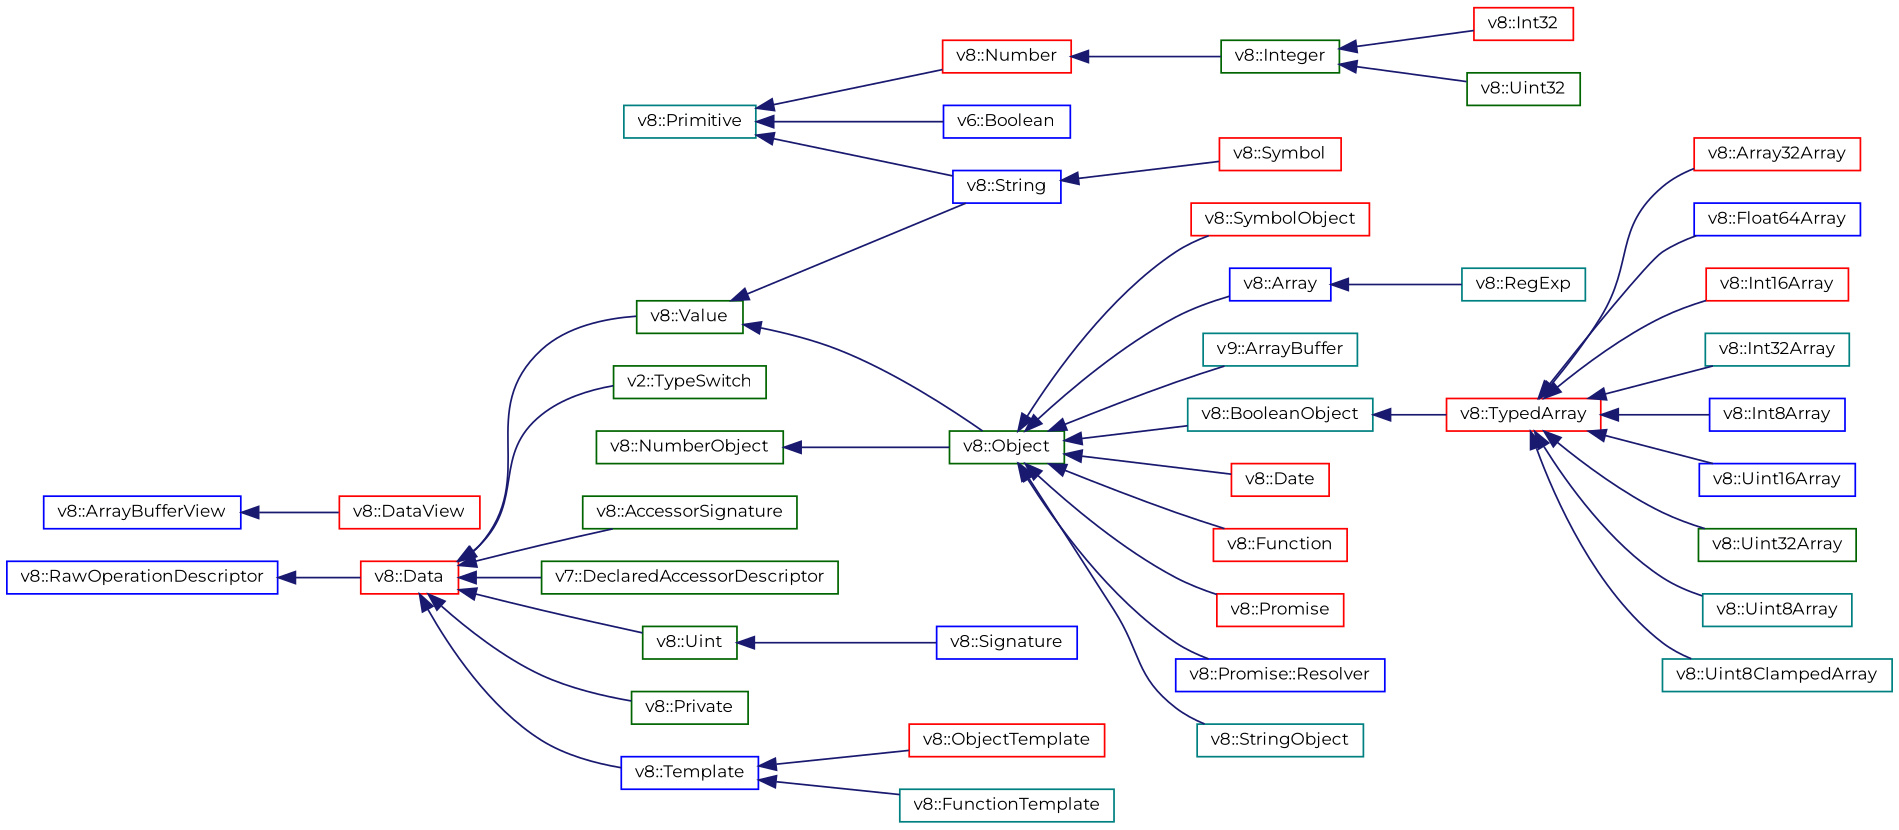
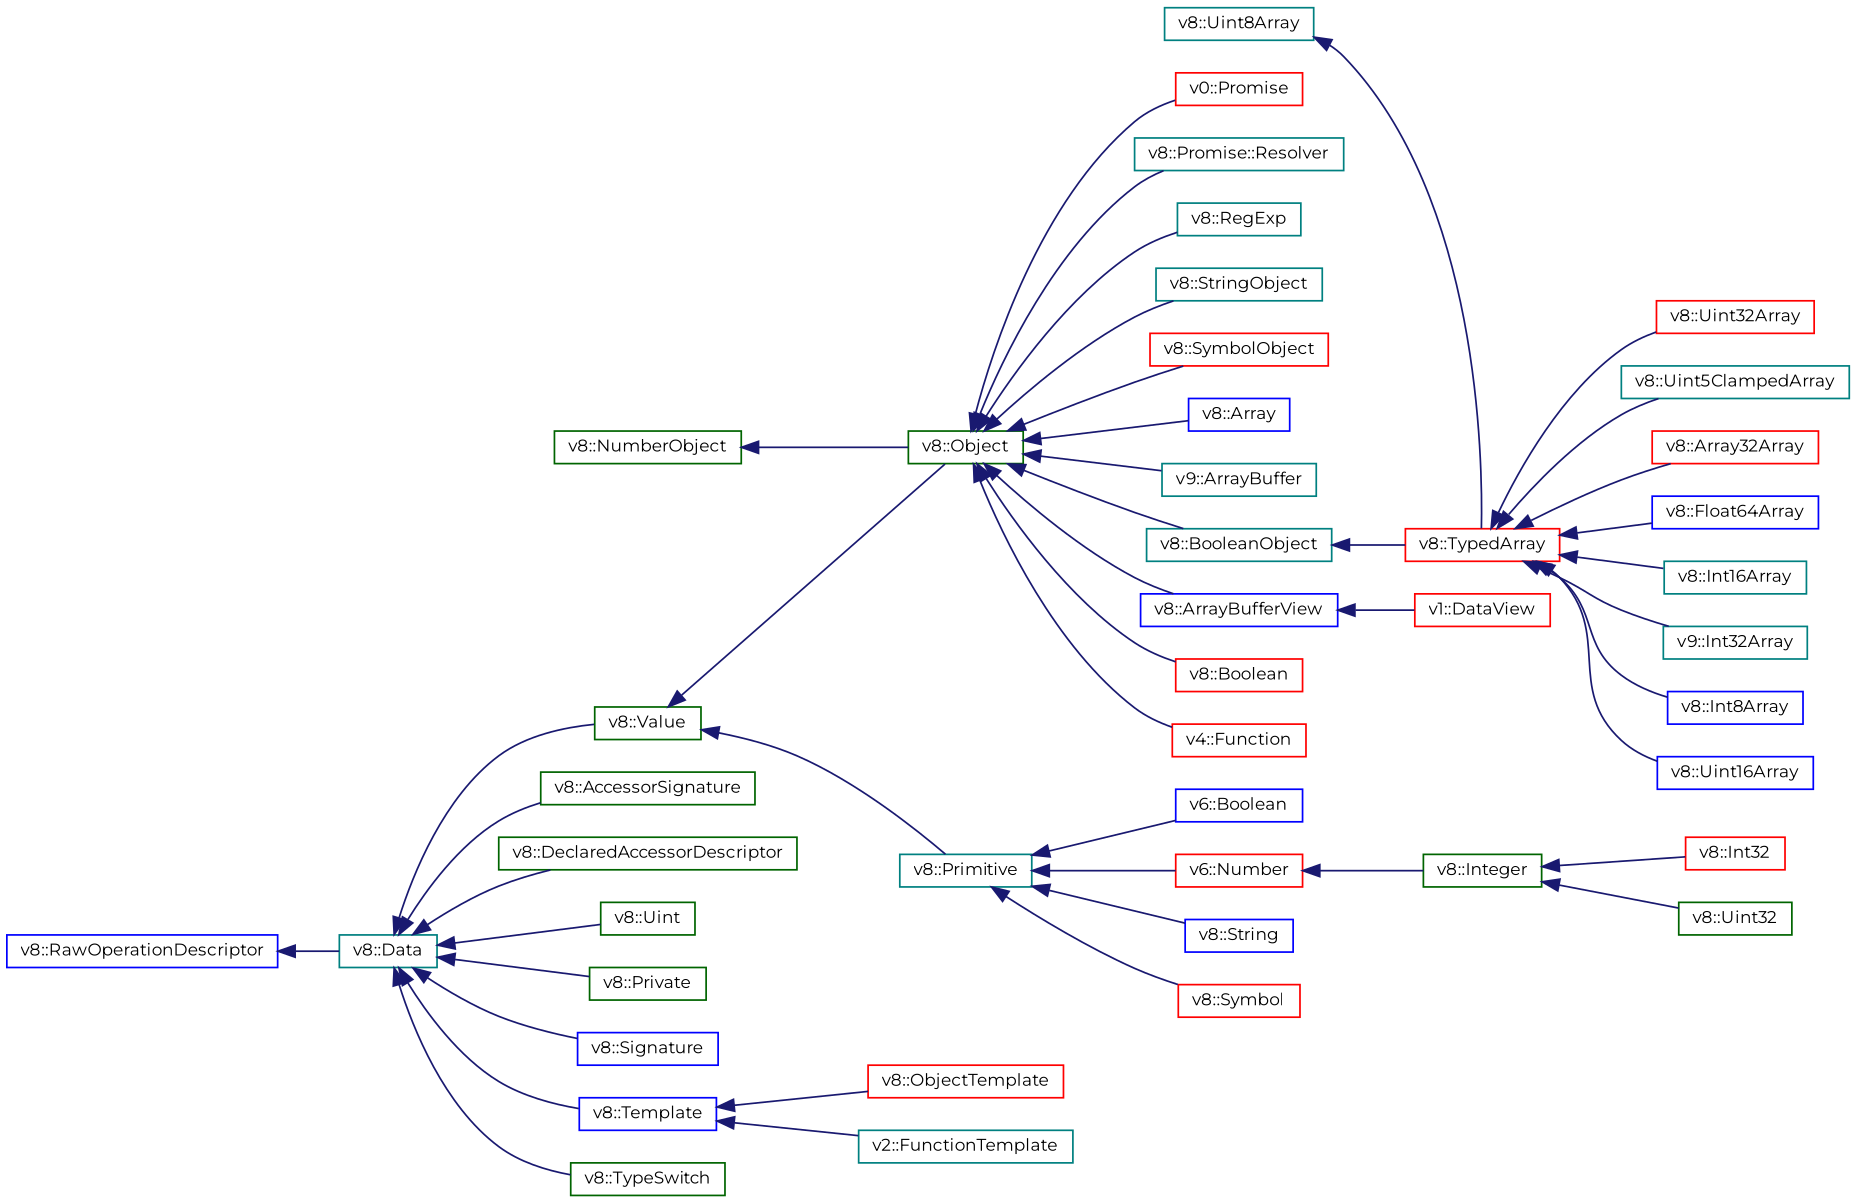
node "v8::Number": label "v8::Number" -> "v6::Number"
edge "v8::Symbol" -> "v8::String": now "v8::Symbol" -> "v8::Primitive"
edge "v8::String" -> "v8::Value": now "v8::Primitive" -> "v8::Value"
edge "v8::RegExp" -> "v8::Array": now "v8::RegExp" -> "v8::Object"
node "v8::Int16Array": color red -> teal
node "v8::Int32Array": label "v8::Int32Array" -> "v9::Int32Array"
node "v2::TypeSwitch": label "v2::TypeSwitch" -> "v8::TypeSwitch"
node "v8::Date": label "v8::Date" -> "v8::Boolean"
node "v8::DataView": label "v8::DataView" -> "v1::DataView"
edge "v8::Uint8Array" -> "v8::TypedArray": reversed
edge "v8::ArrayBufferView" -> "v8::Object": added
node "v8::Function": label "v8::Function" -> "v4::Function"
node "v8::Uint32Array": color darkgreen -> red
node "v8::Data": color red -> teal
node "v7::DeclaredAccessorDescriptor": label "v7::DeclaredAccessorDescriptor" -> "v8::DeclaredAccessorDescriptor"
node "v8::Promise": label "v8::Promise" -> "v0::Promise"
edge "v8::Signature" -> "v8::Uint": now "v8::Signature" -> "v8::Data"
node "v8::Promise::Resolver": color blue -> teal
node "v8::Uint8ClampedArray": label "v8::Uint8ClampedArray" -> "v8::Uint5ClampedArray"
node "v8::FunctionTemplate": label "v8::FunctionTemplate" -> "v2::FunctionTemplate"
